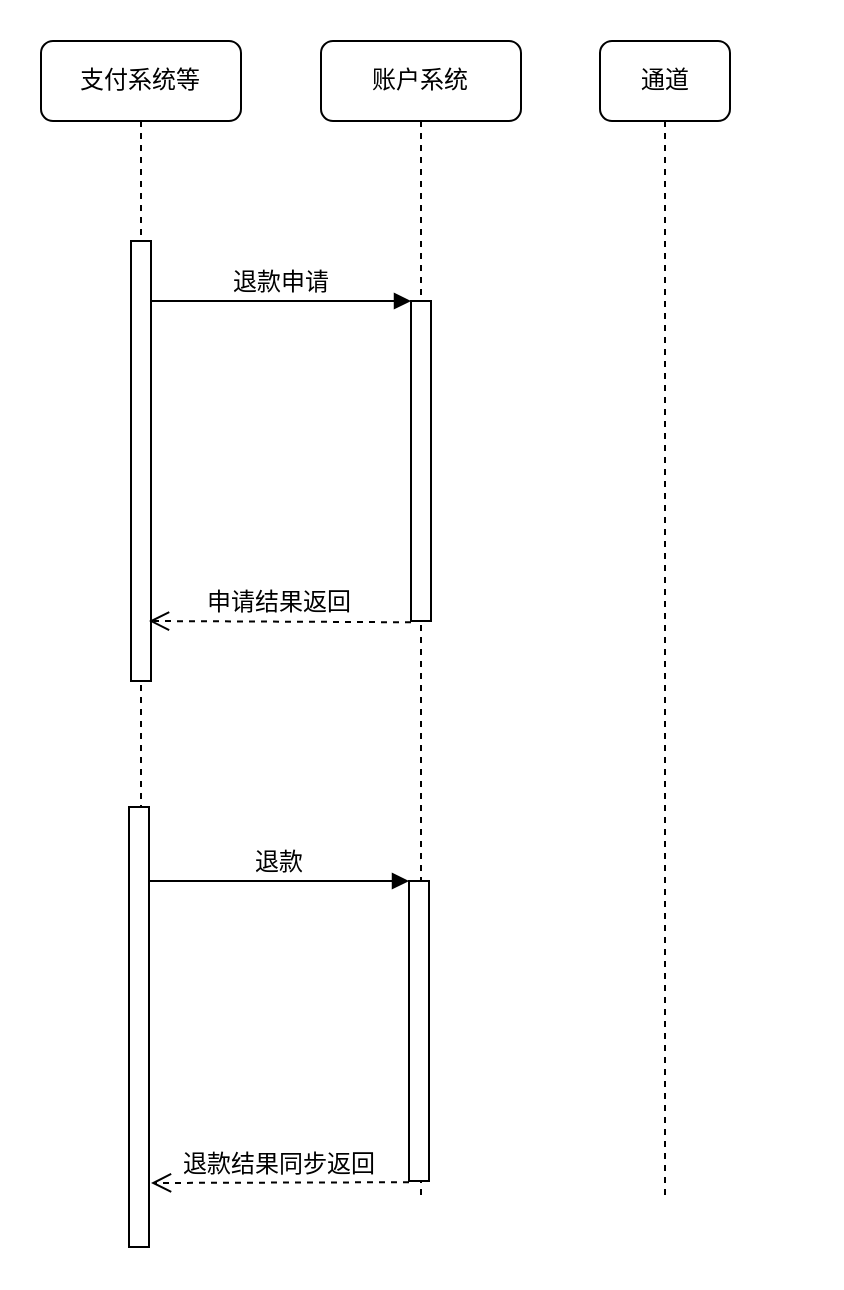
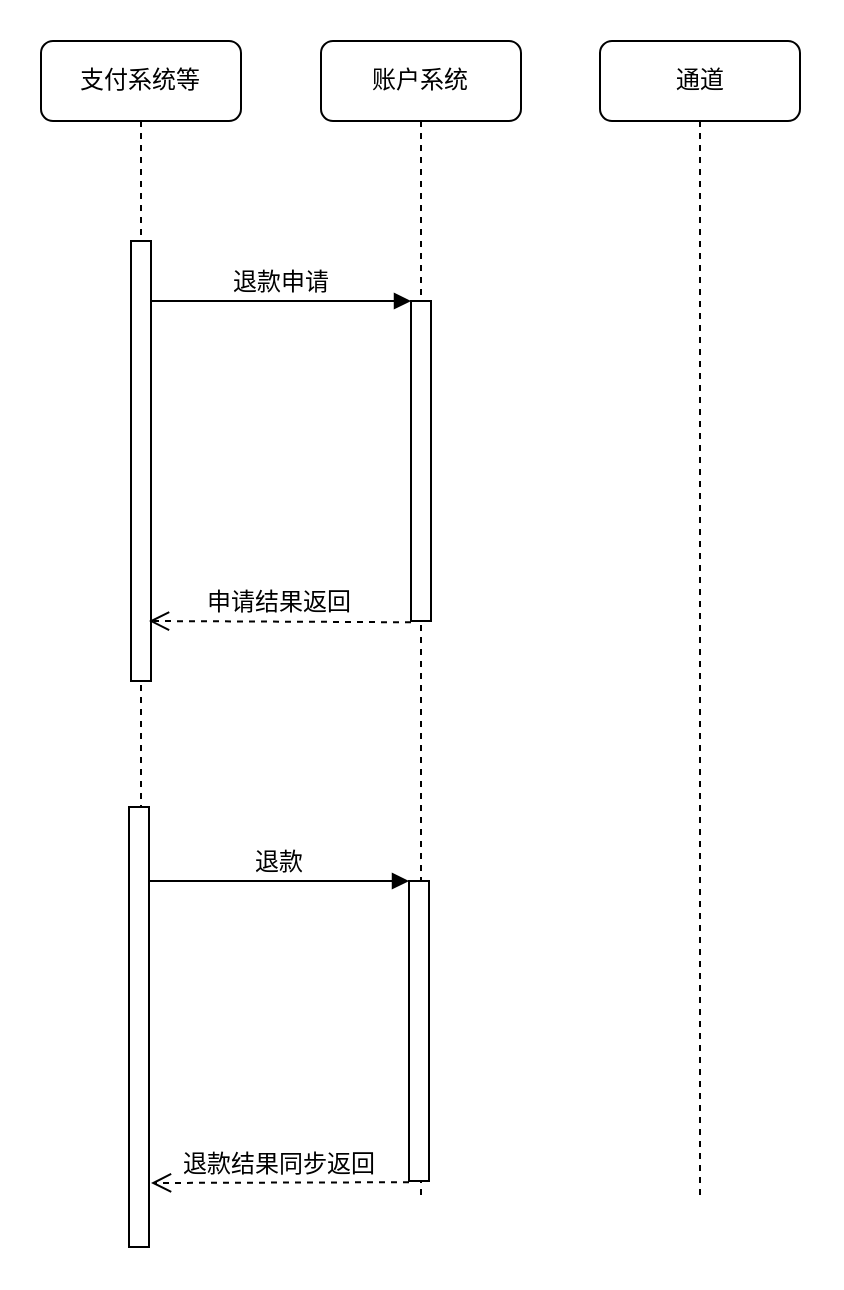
node "通道": size 130x1160 -> 200x1160
